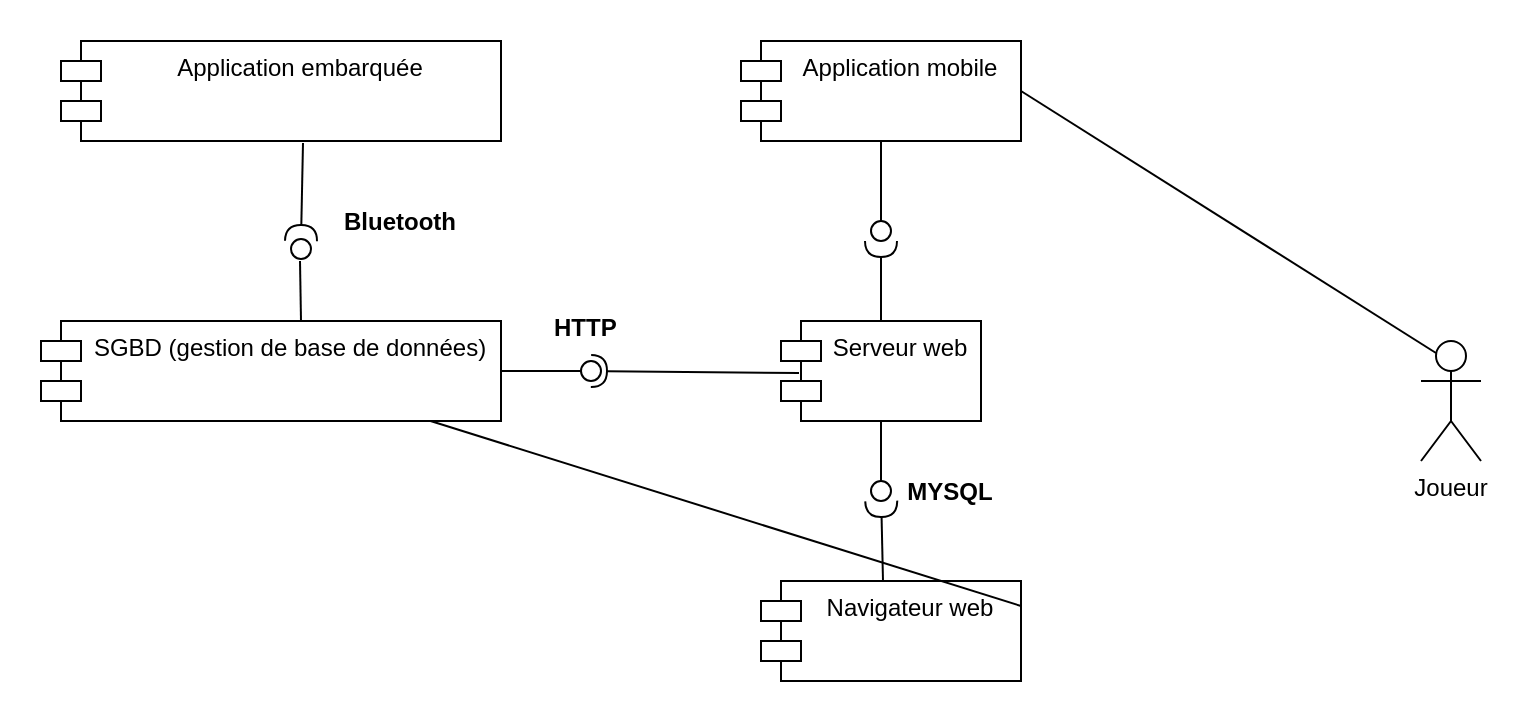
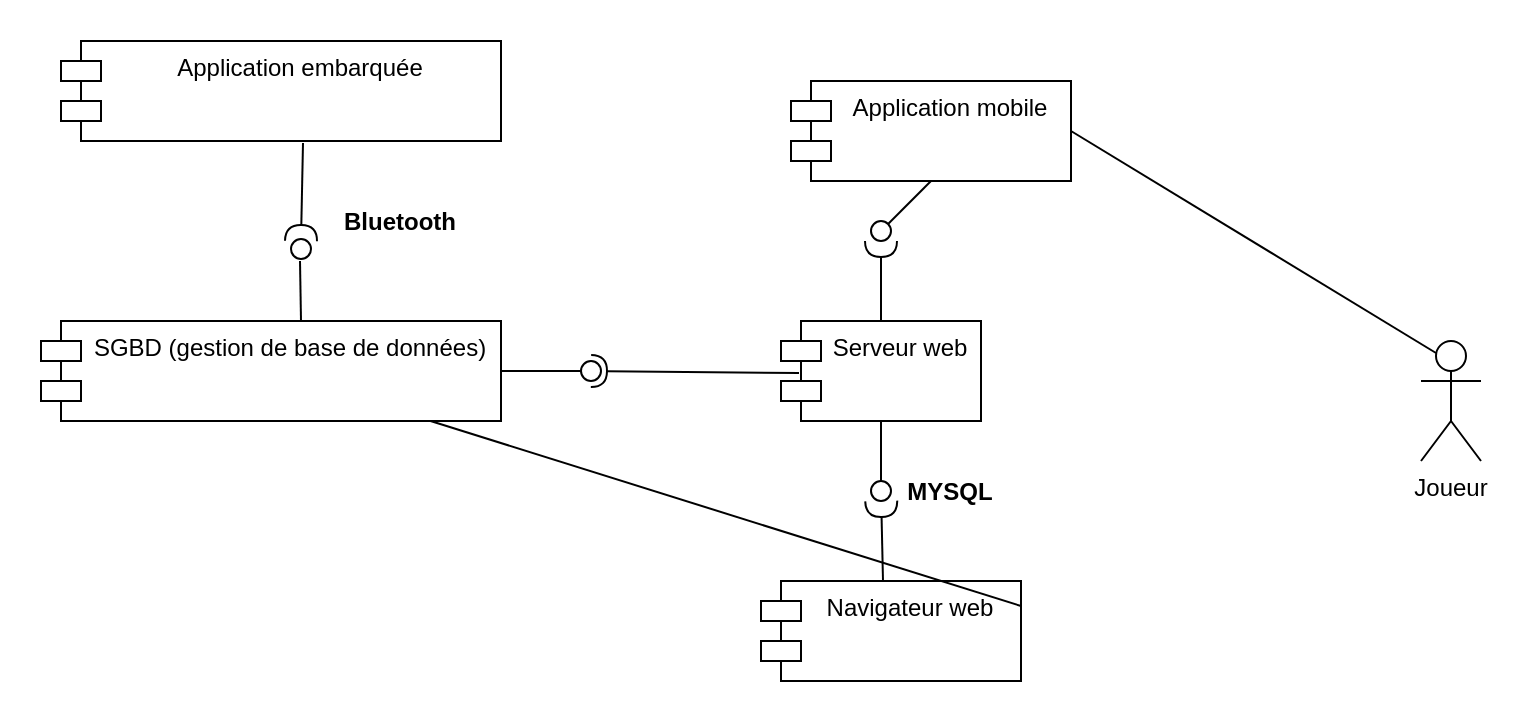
node "Application mobile": moved (881, 91) -> (931, 131)
node "HTTP": removed
